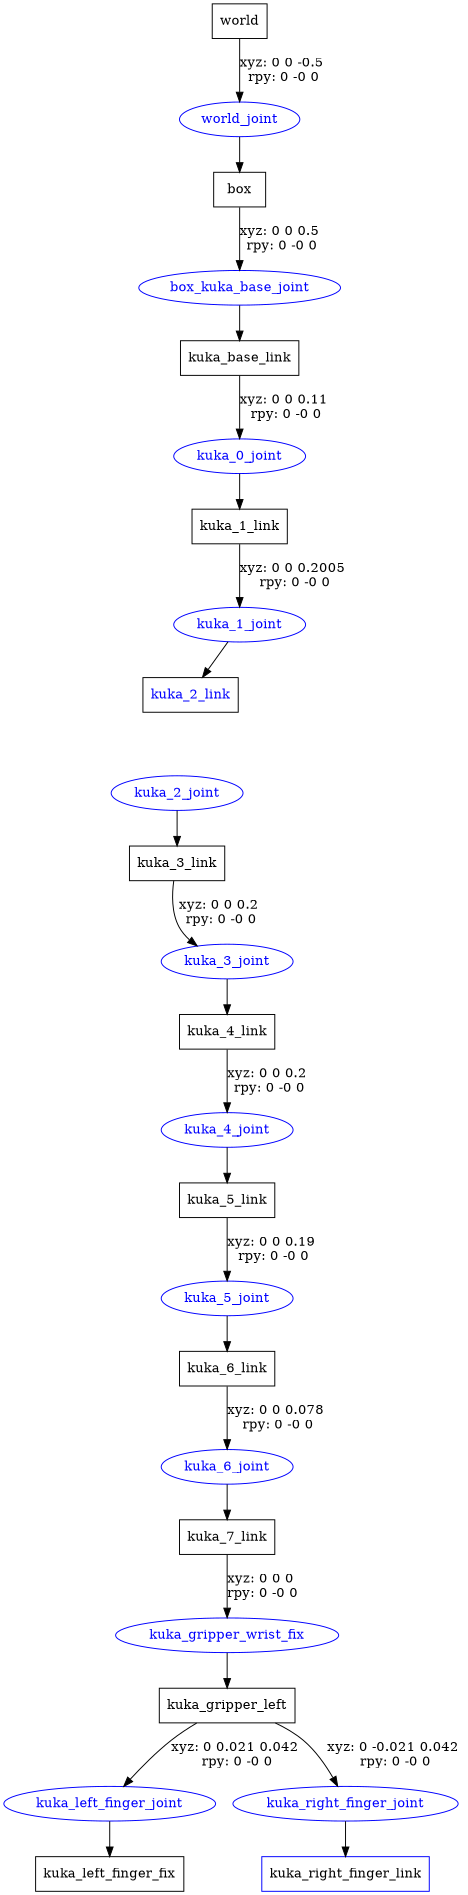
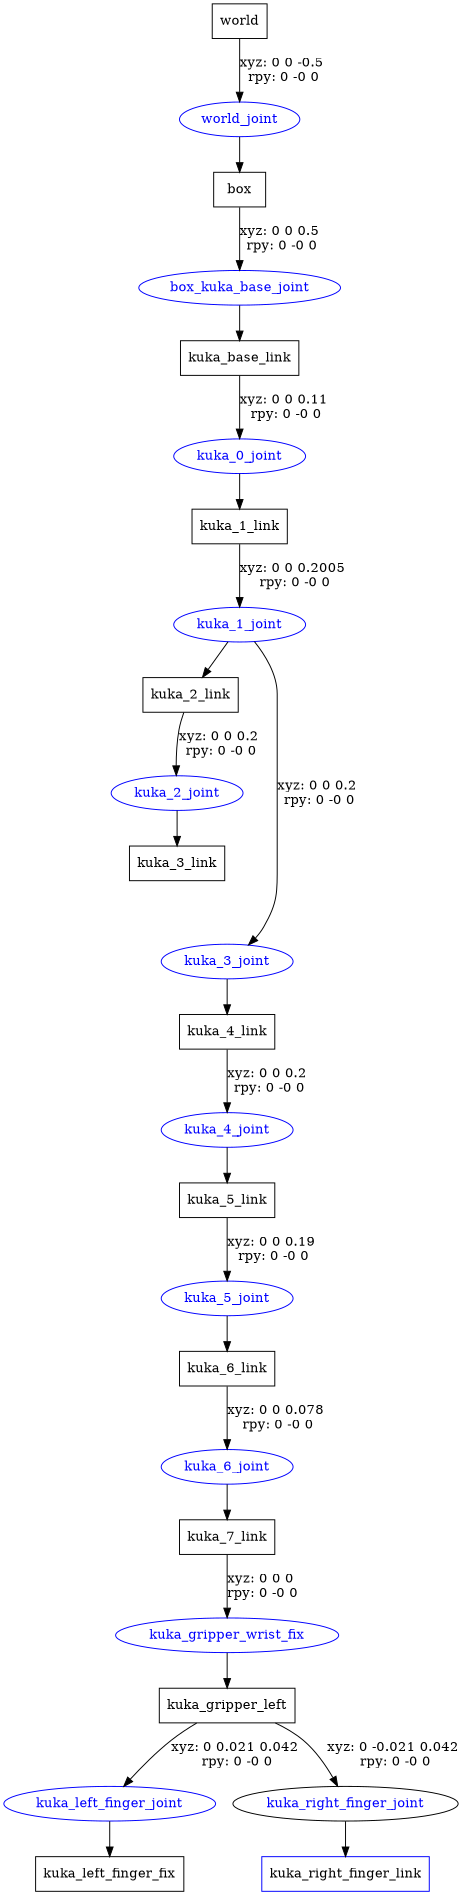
node "kuka_2_link": fontcolor blue -> black
edge "kuka_2_link" -> "kuka_2_joint": added, label "xyz: 0 0 0.2 rpy: 0 -0 0"
edge "kuka_3_link" -> "kuka_3_joint": now "kuka_1_joint" -> "kuka_3_joint"
node "kuka_right_finger_joint": color blue -> black
